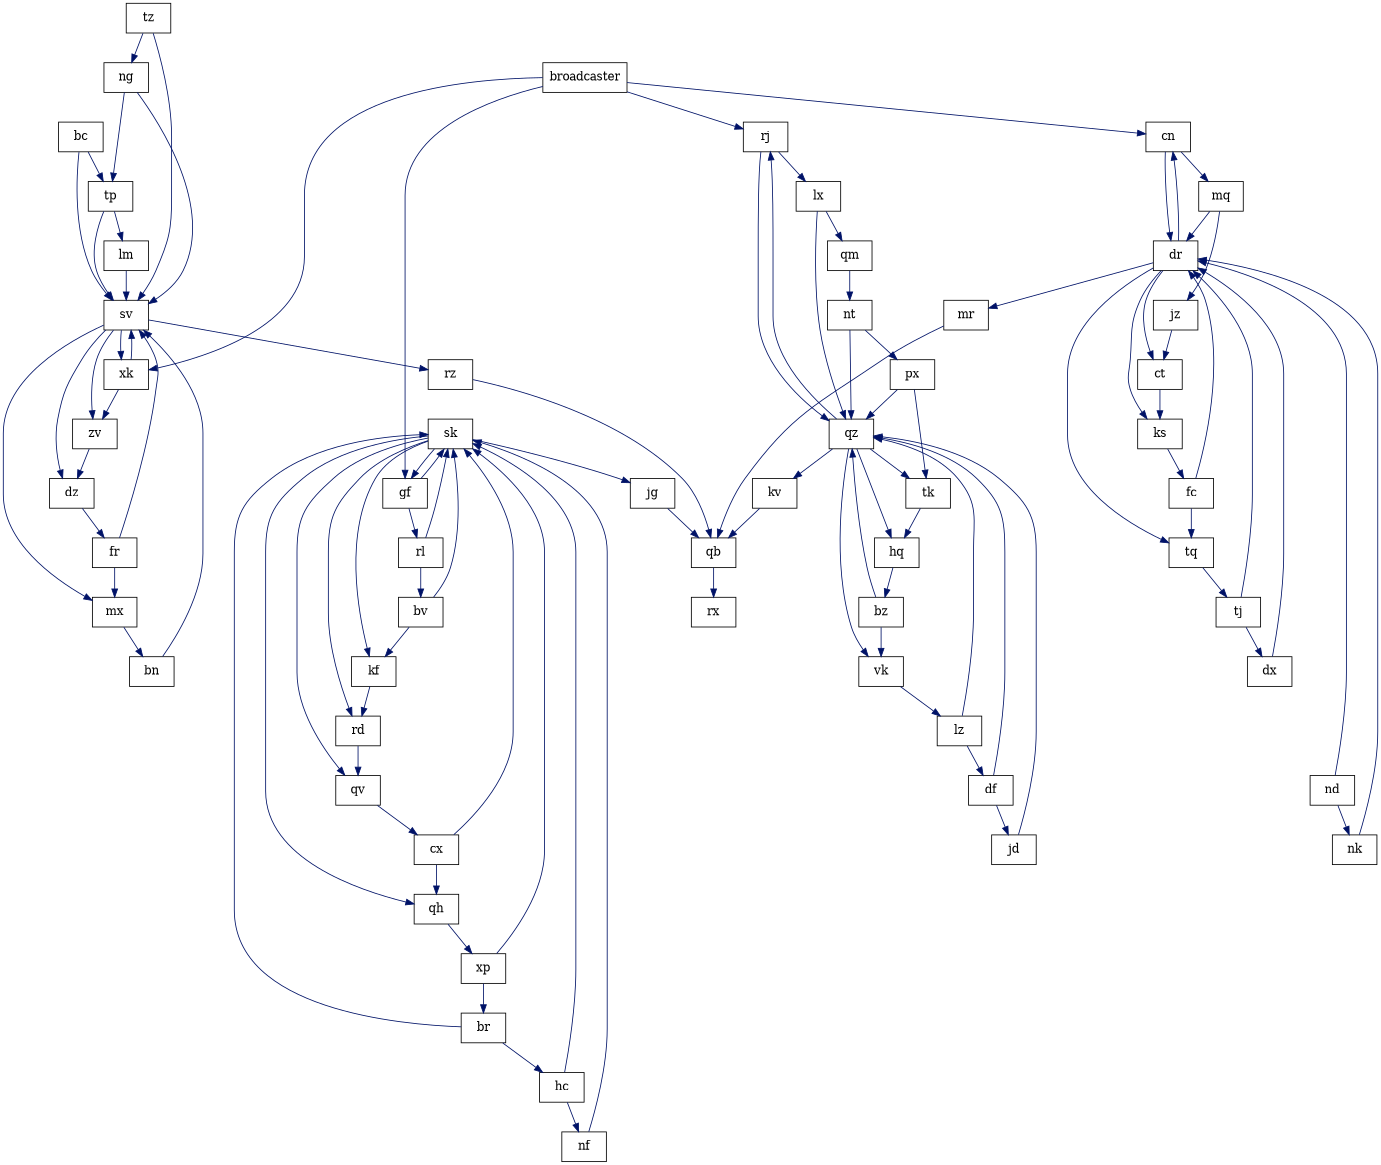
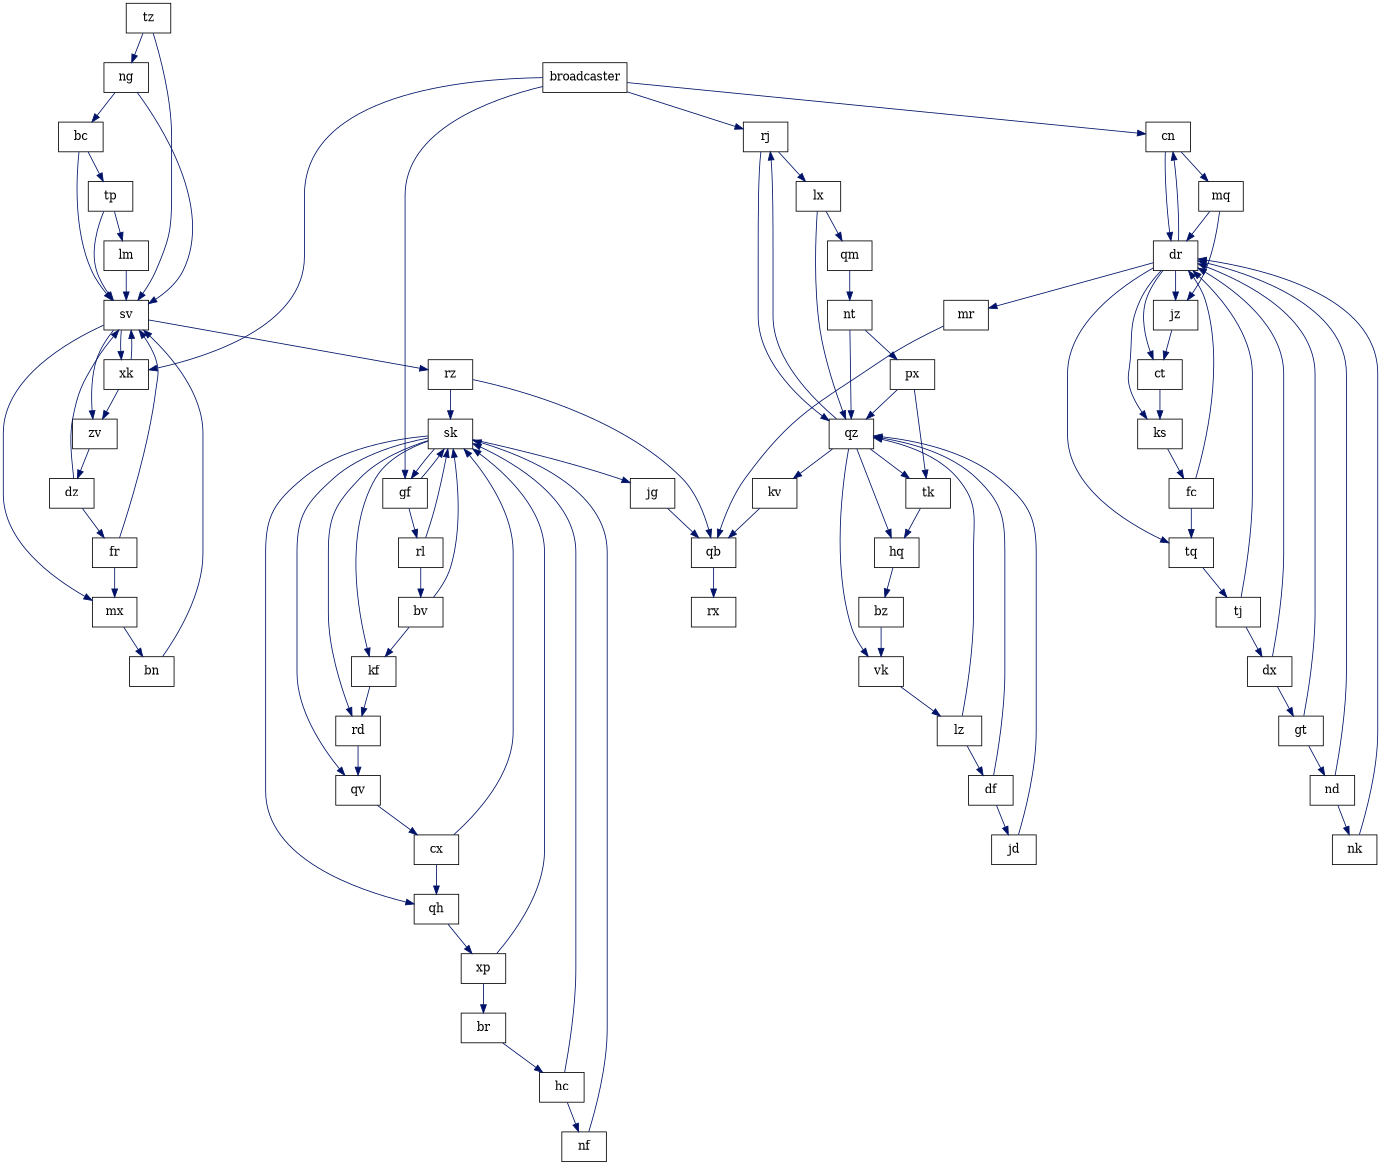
edge "ng" -> "tp": now "ng" -> "bc"
edge "dr" -> "jz": added
edge "sv" -> "dz": reversed
edge "bz" -> "qz": removed
node "gt": added
edge "br" -> "sk": now "rz" -> "sk"
